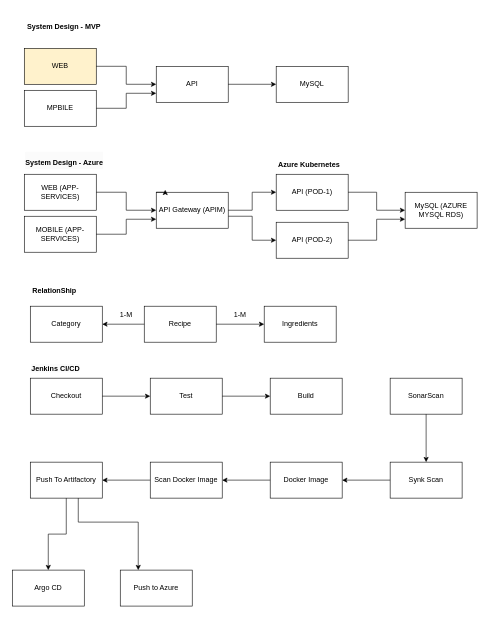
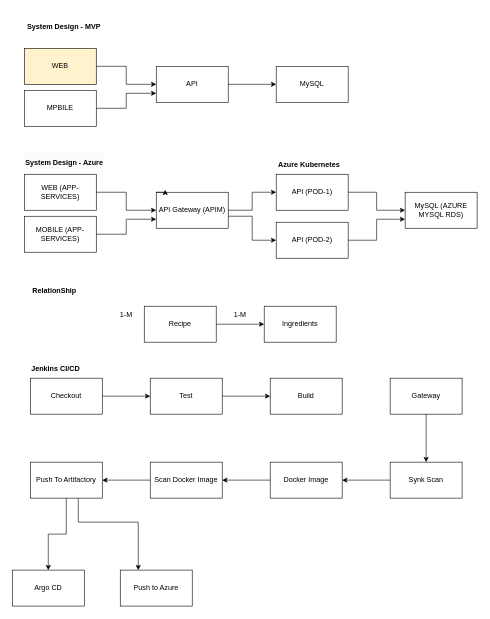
node "Category": removed
edge "Recipe" -> "Category": removed
node "SonarScan": label "SonarScan" -> "Gateway"
